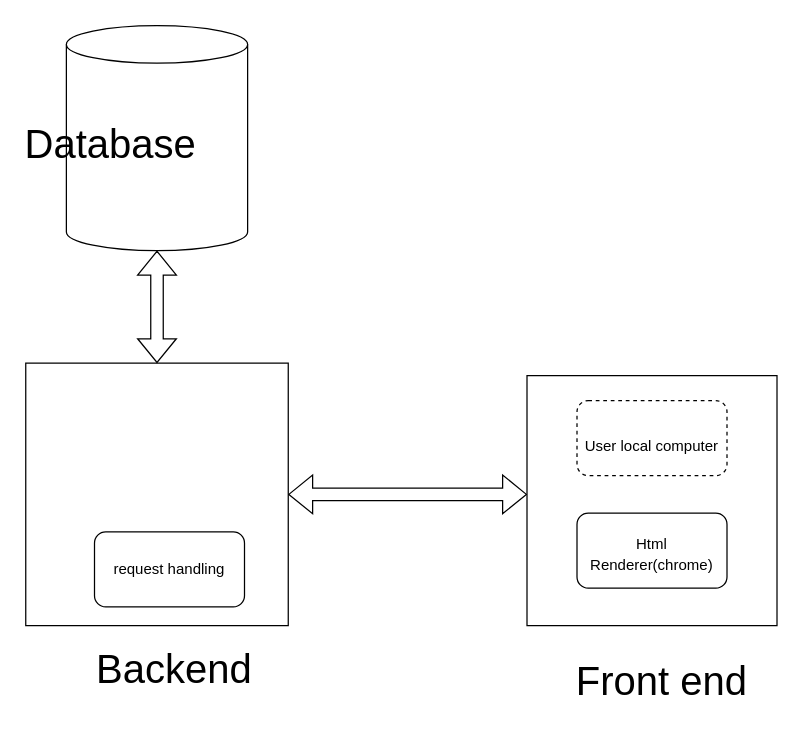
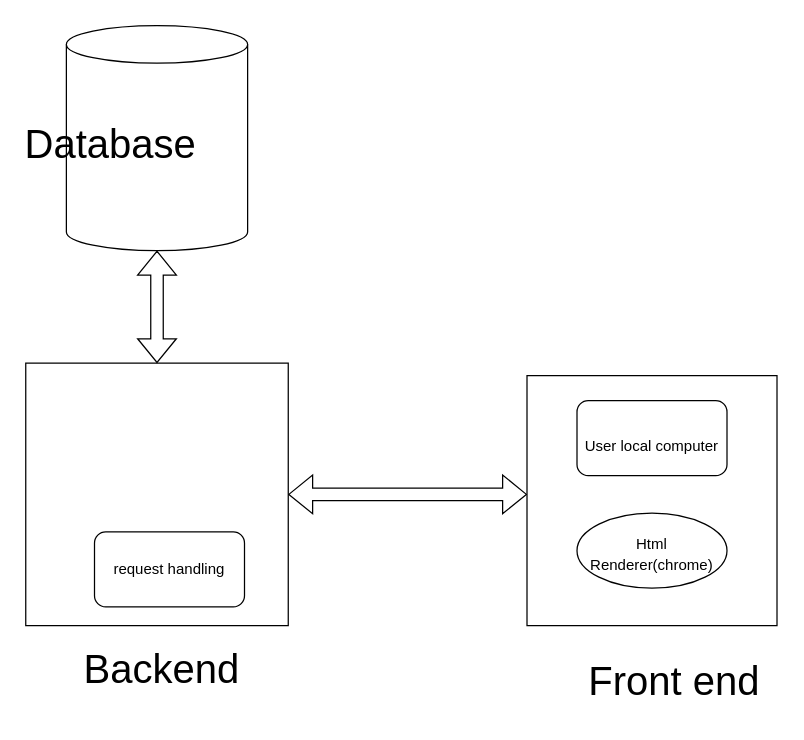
node "User local computer": style dashed -> solid
node "Html Renderer(chrome)": shape rounded rectangle -> ellipse
node "Backend": moved (174, 669) -> (162, 669)
node "Front end": moved (662, 682) -> (674, 682)
